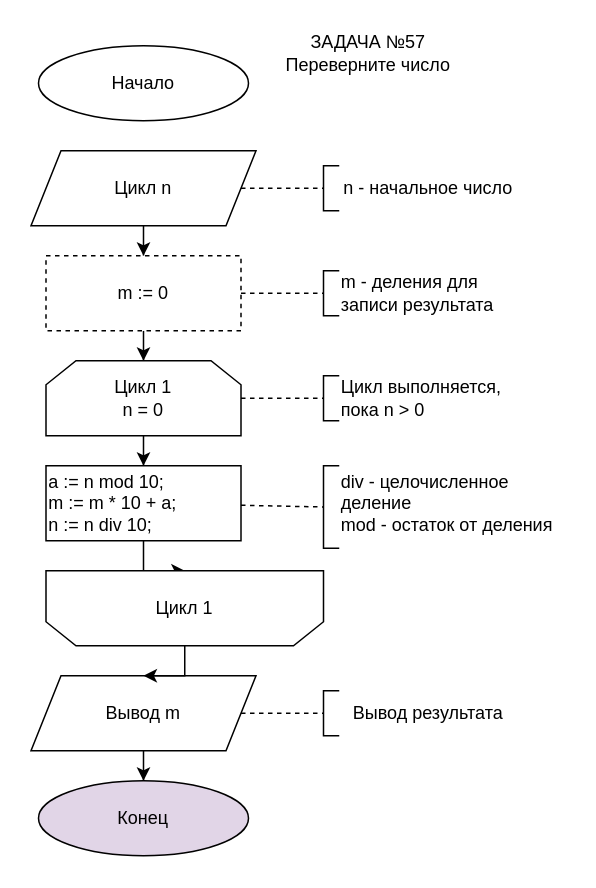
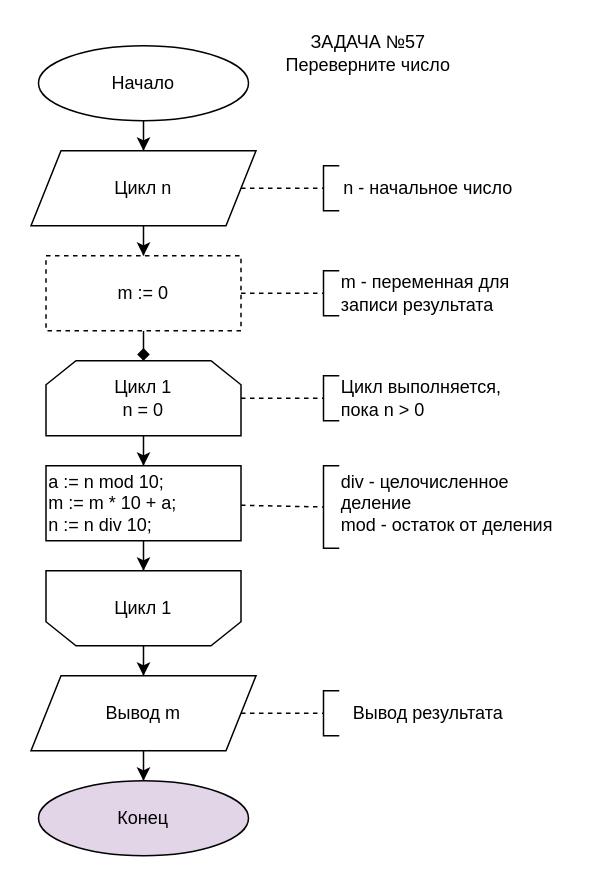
edge "Начало" -> "Цикл n": added
node "m - деления для записи результата": label "m - деления для записи результата" -> "m - переменная для записи результата"
edge "m := 0" -> "Цикл 1 n = 0": arrowhead classic -> diamond
node "Цикл 1": size 278x75 -> 195x75
